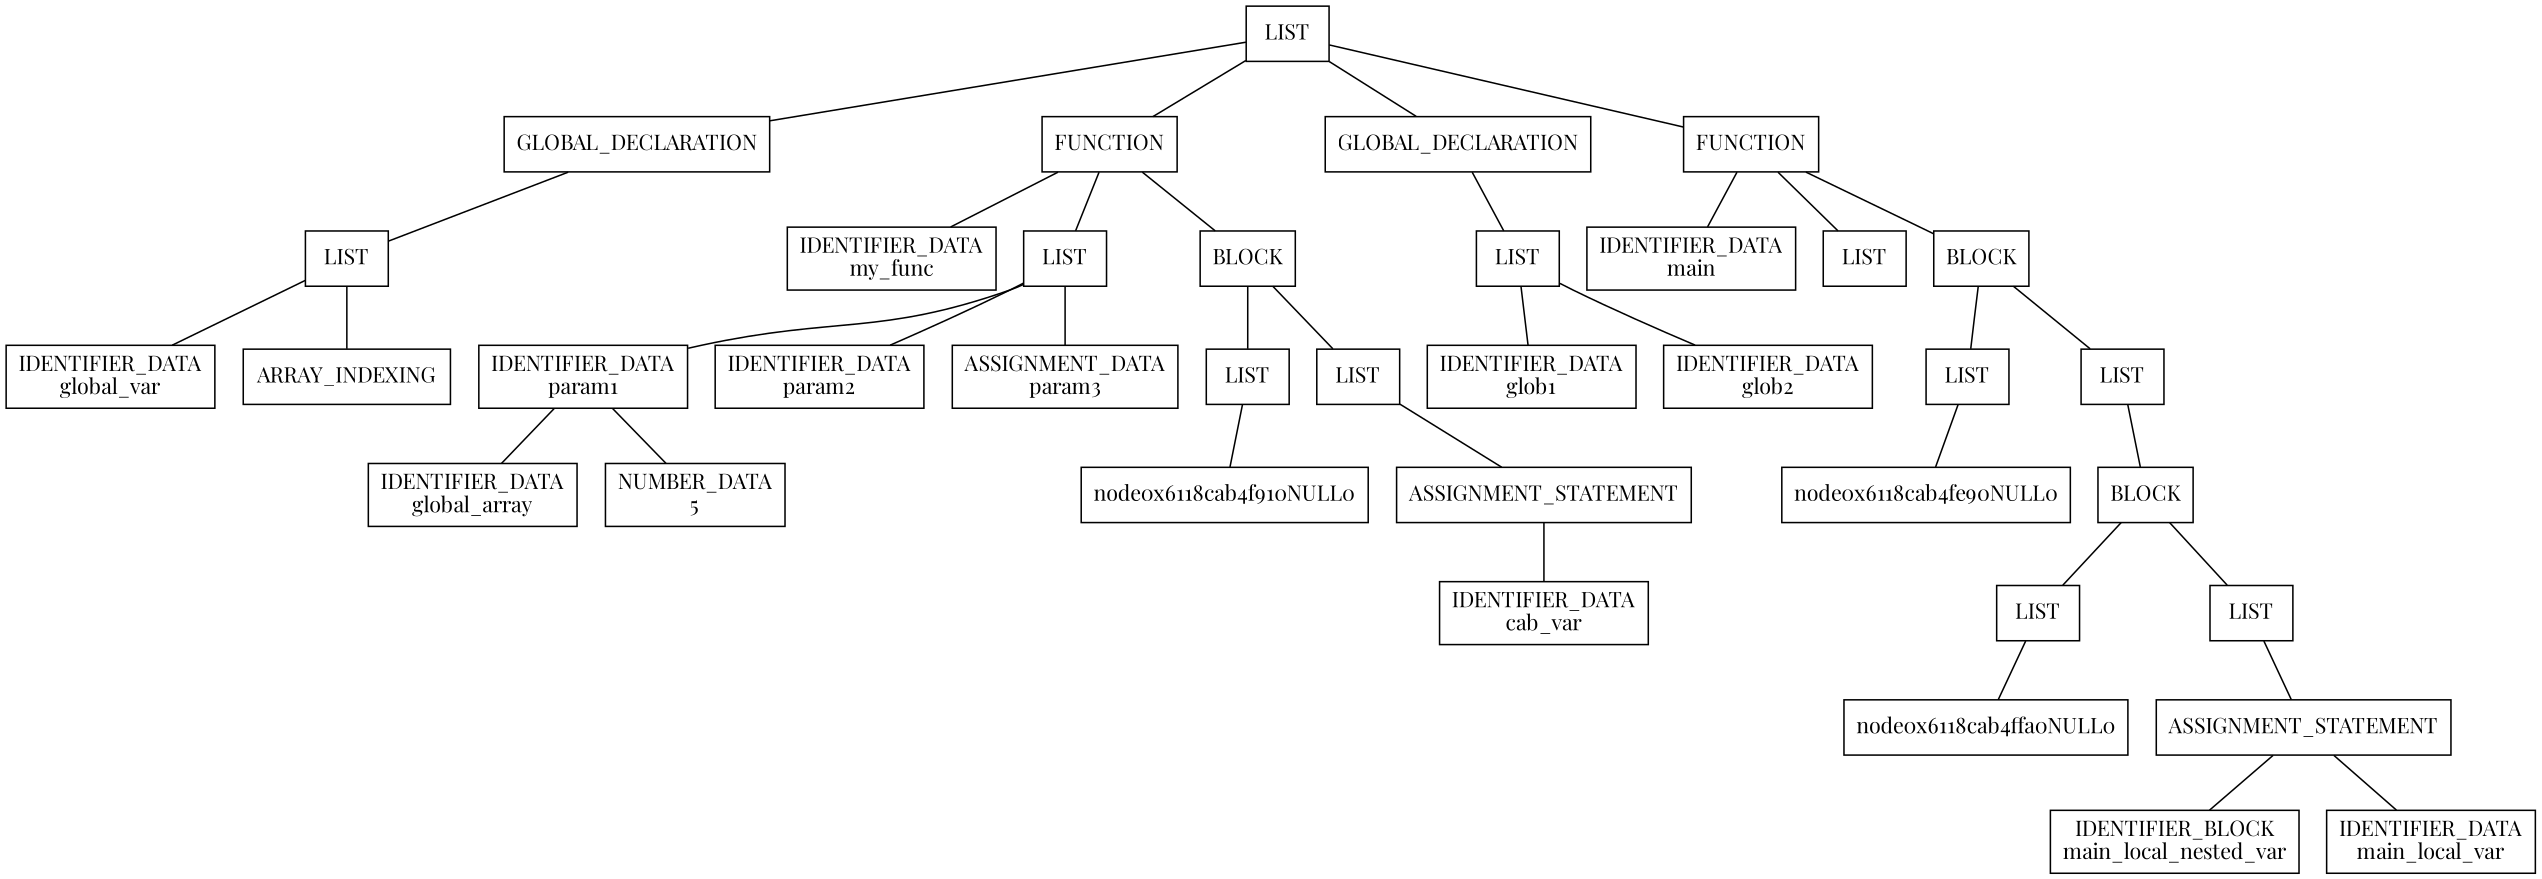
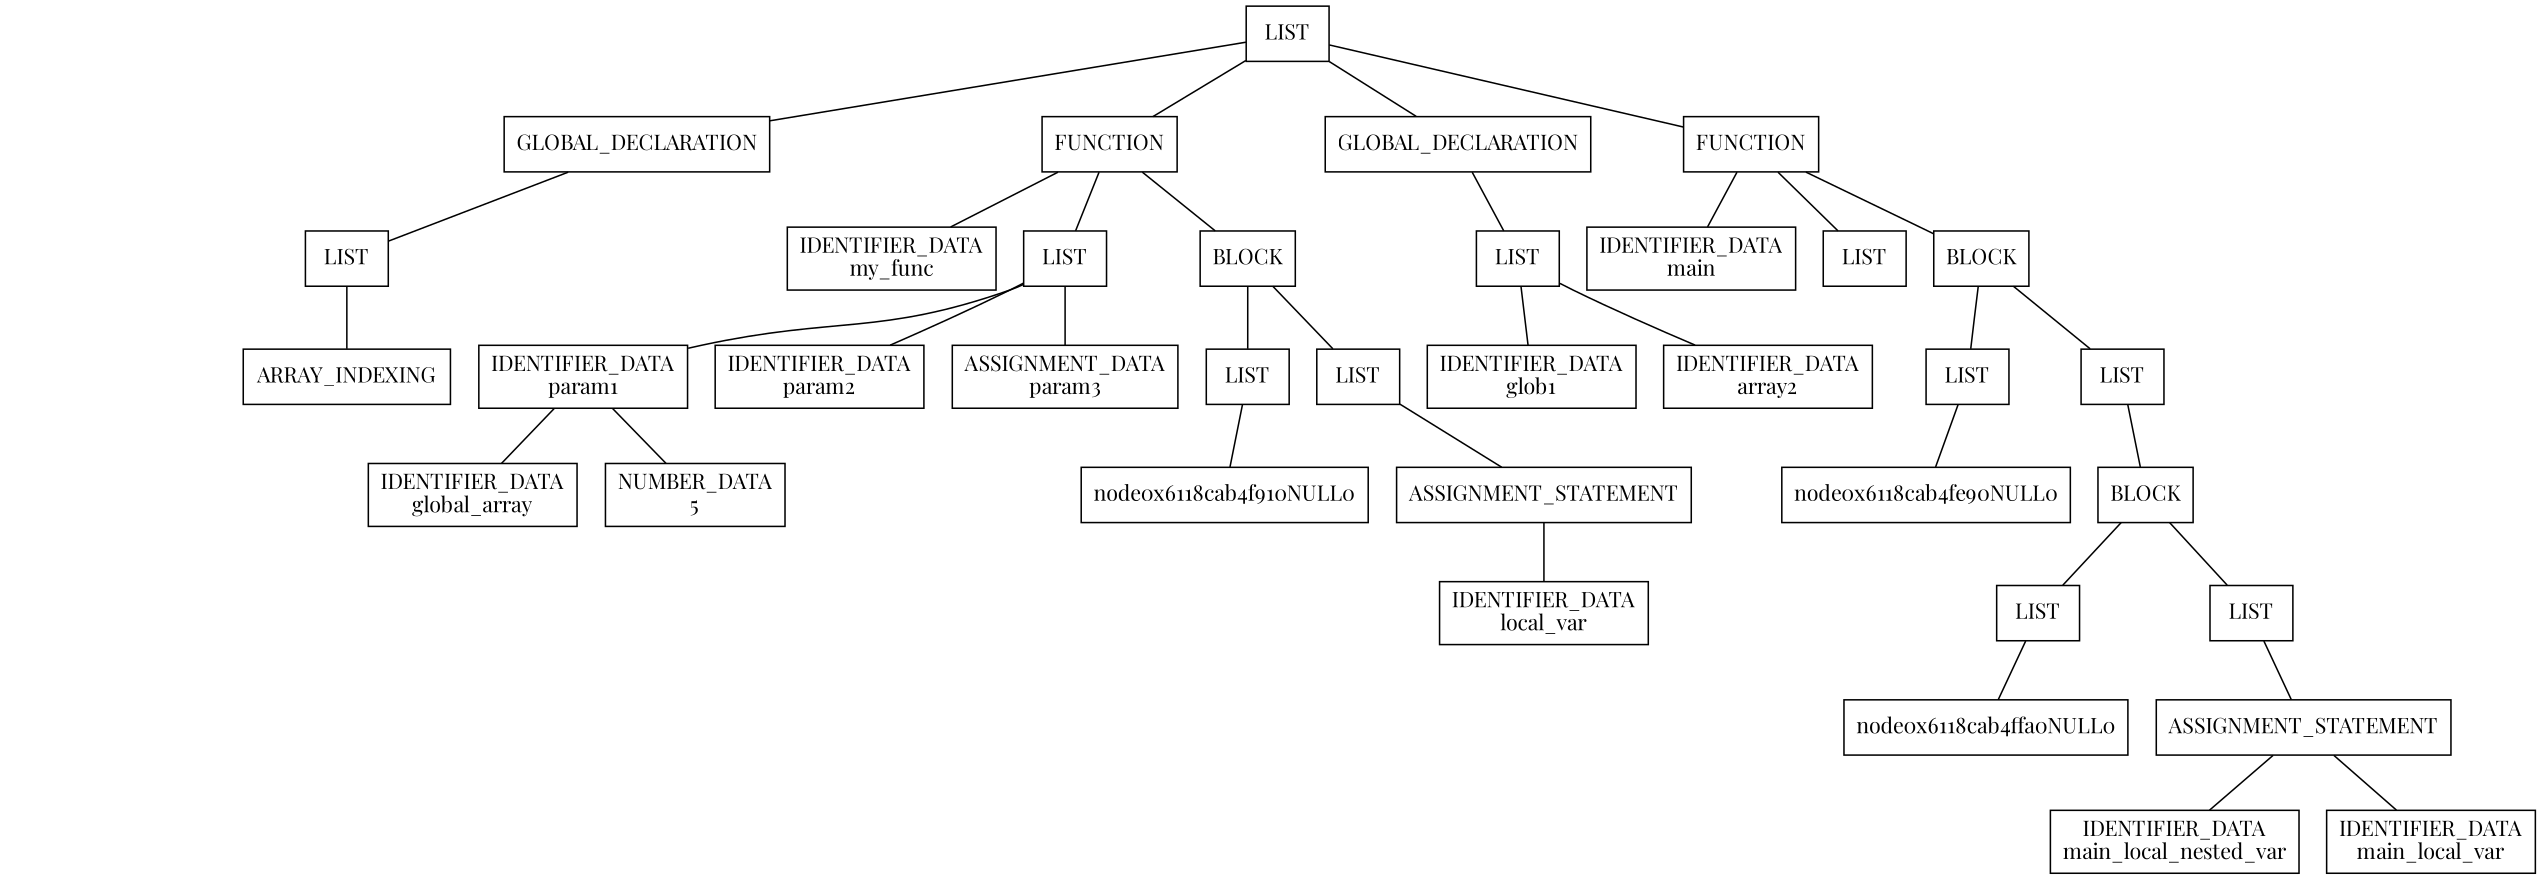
node "IDENTIFIER_DATA global_var": removed
node "IDENTIFIER_DATA glob2": label "IDENTIFIER_DATA glob2" -> "IDENTIFIER_DATA array2"
node "IDENTIFIER_DATA cab_var": label "IDENTIFIER_DATA cab_var" -> "IDENTIFIER_DATA local_var"
node "IDENTIFIER_BLOCK main_local_nested_var": label "IDENTIFIER_BLOCK main_local_nested_var" -> "IDENTIFIER_DATA main_local_nested_var"
